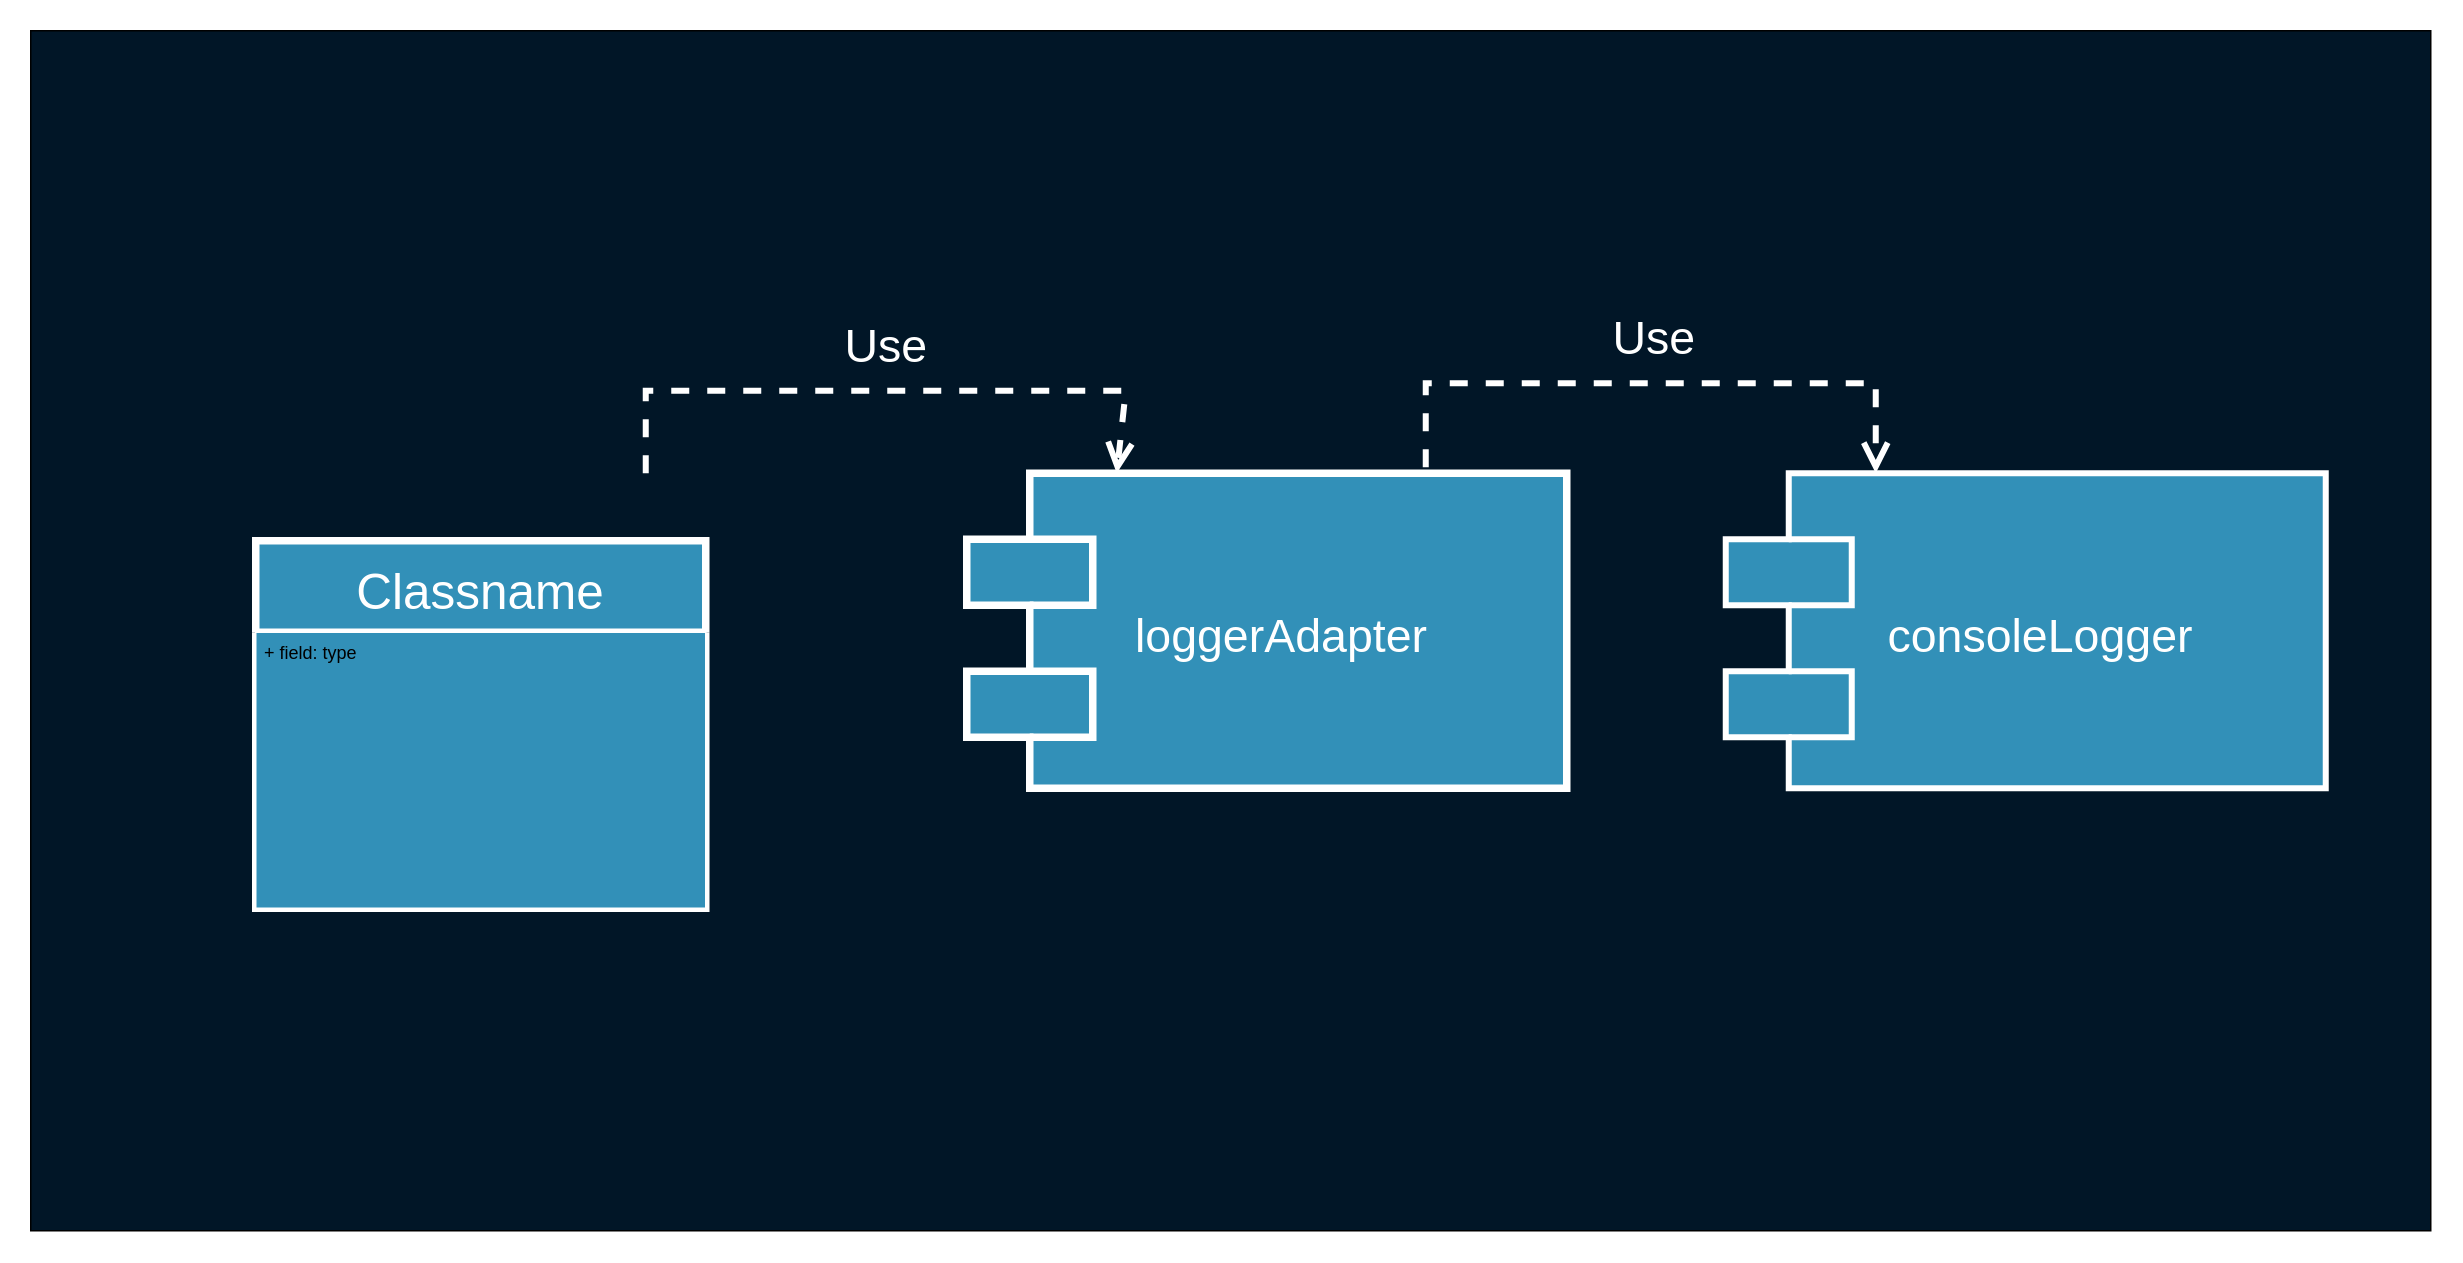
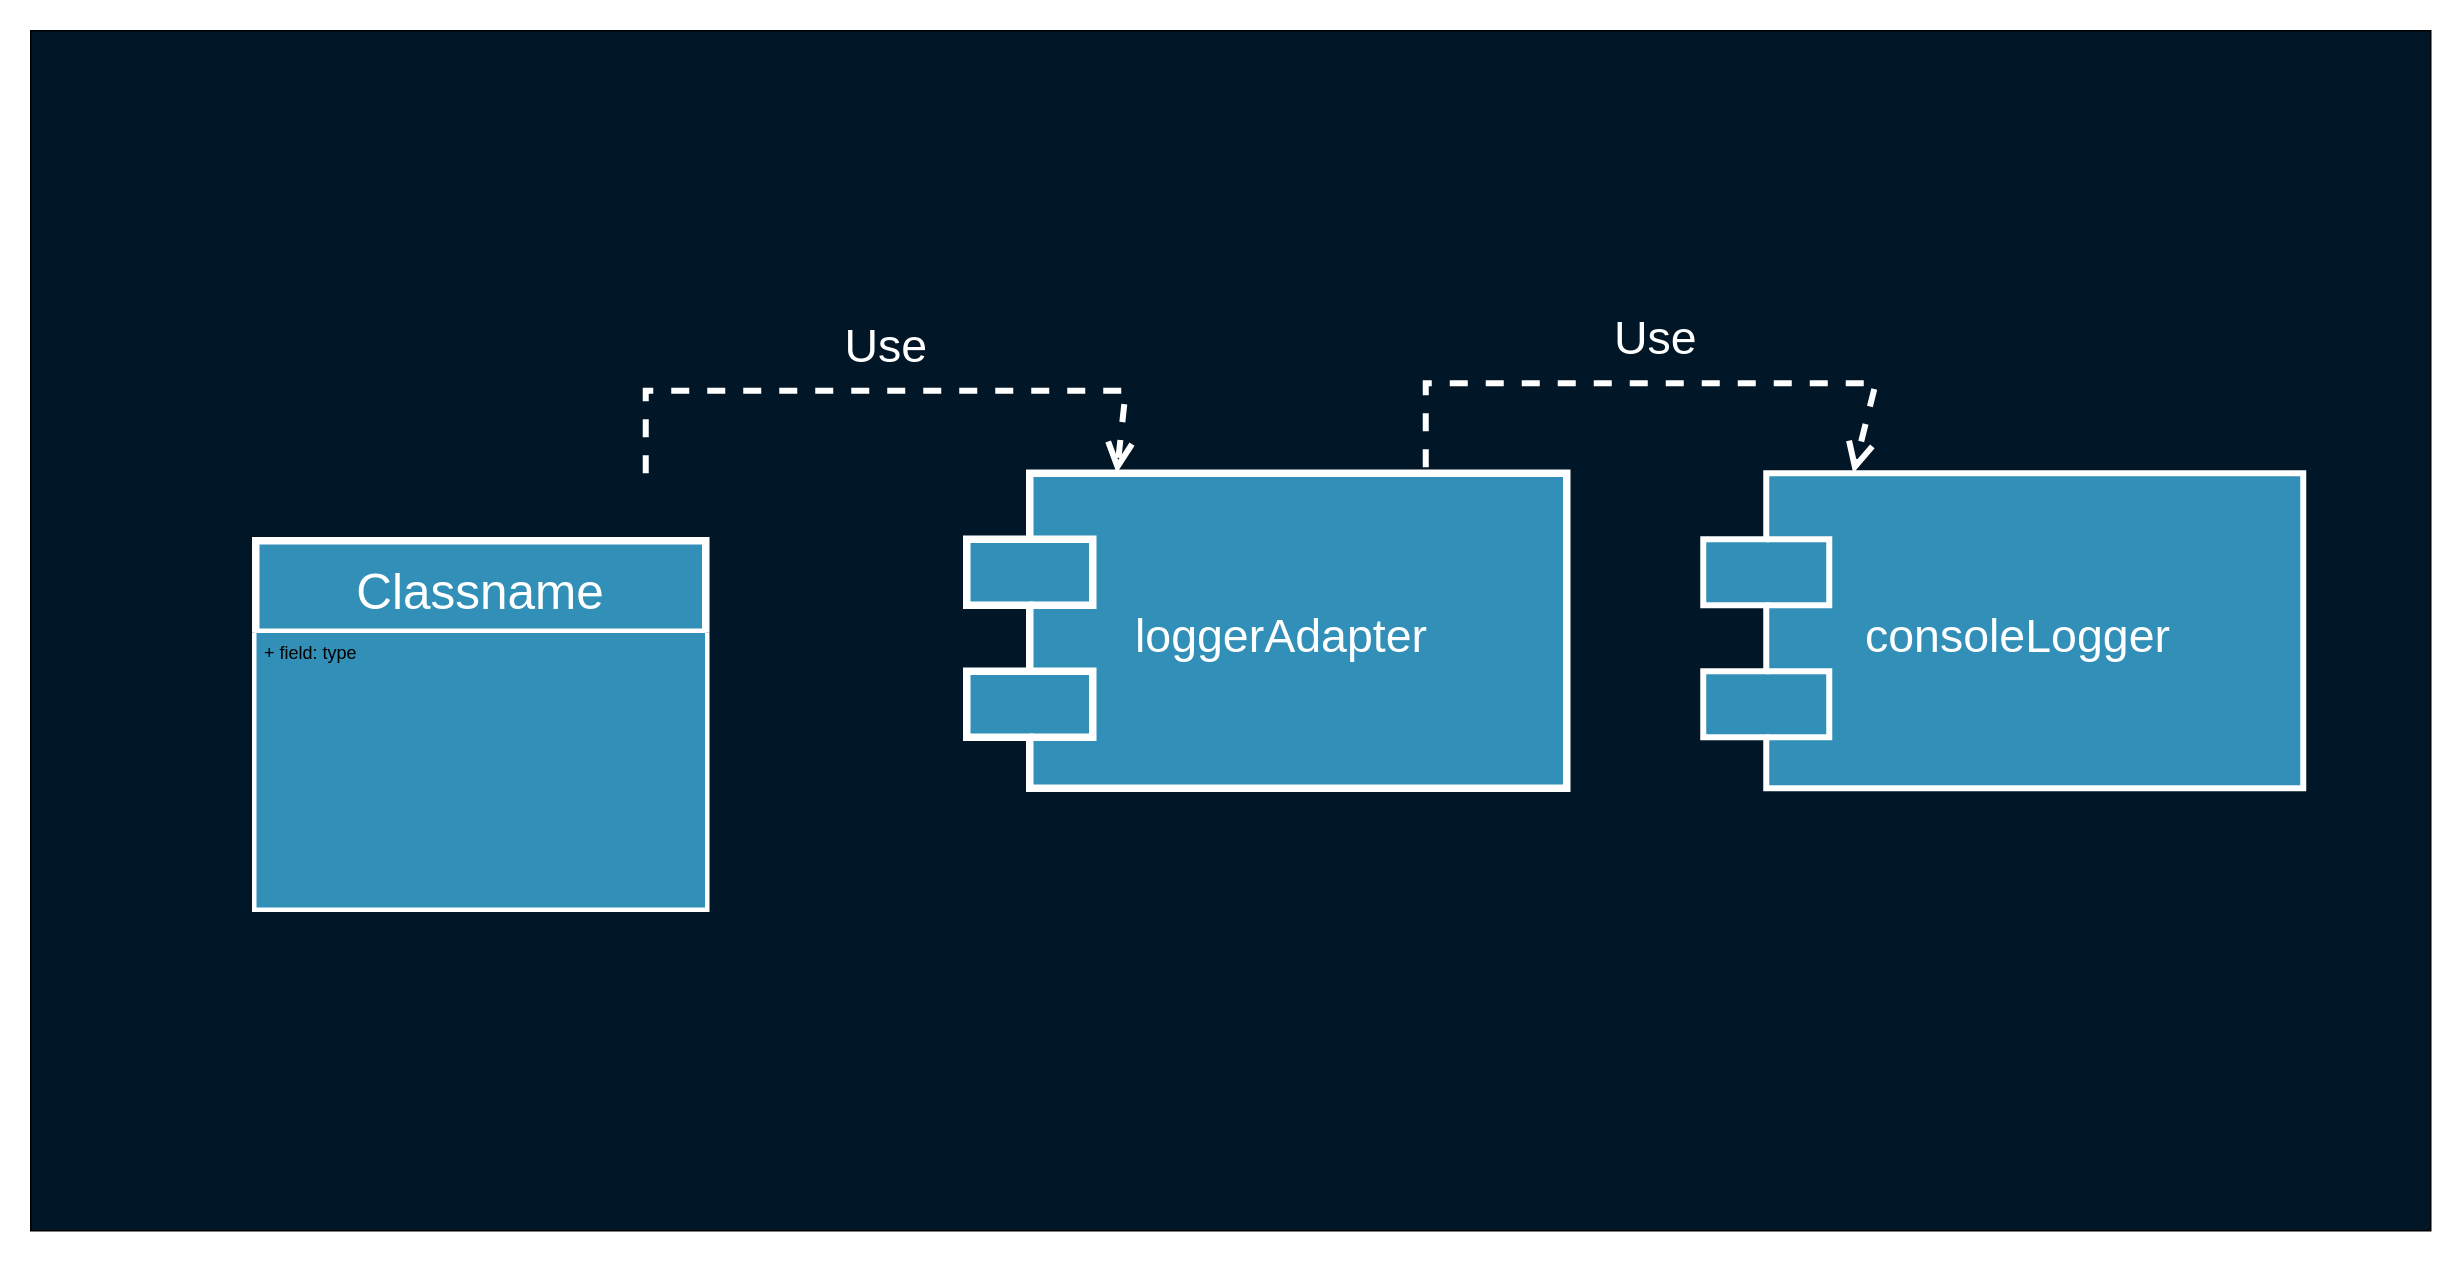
node "consoleLogger": moved (2026, 631) -> (2003, 631)
